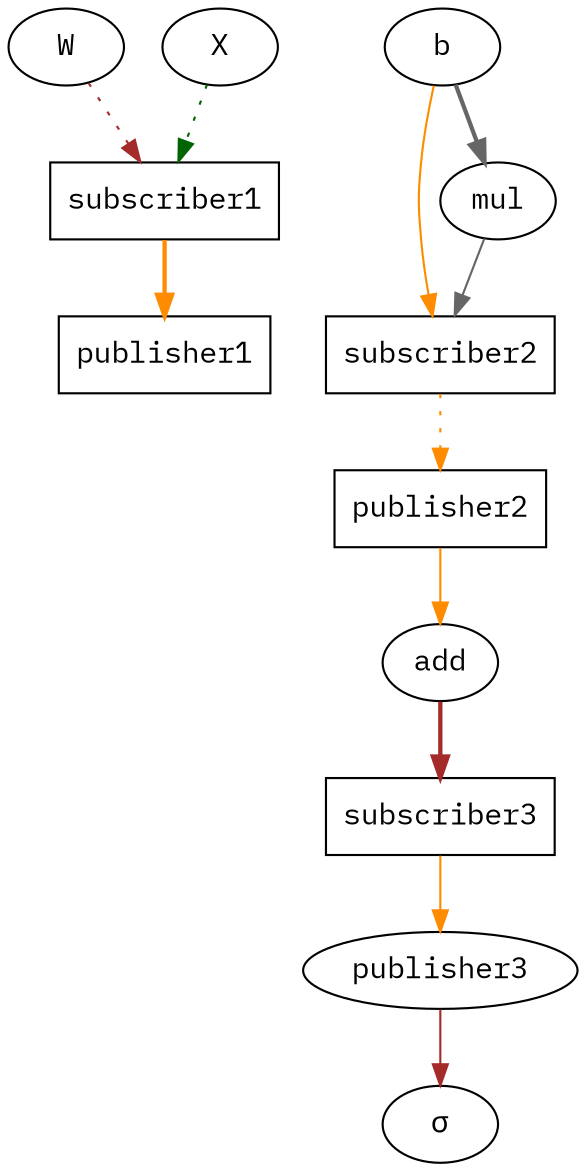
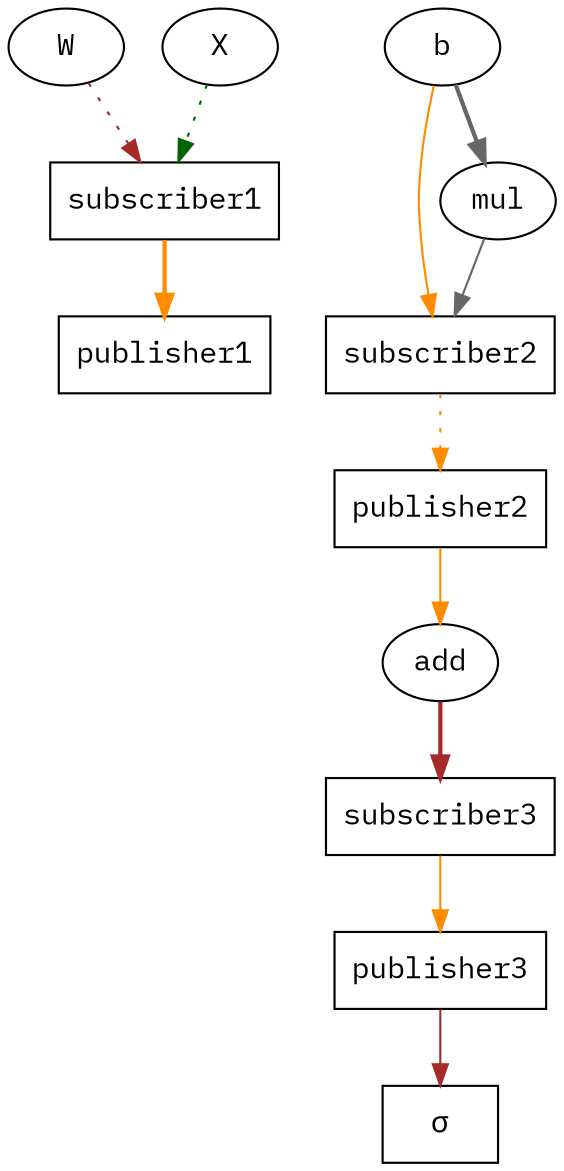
node "publisher3": shape ellipse -> box
node "σ": shape ellipse -> box
